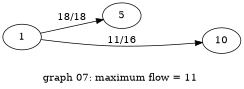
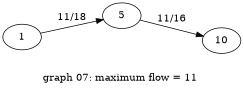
edge "1" -> "5": label " 18/18 " -> " 11/18 "
edge "1" -> "10": now "5" -> "10"
